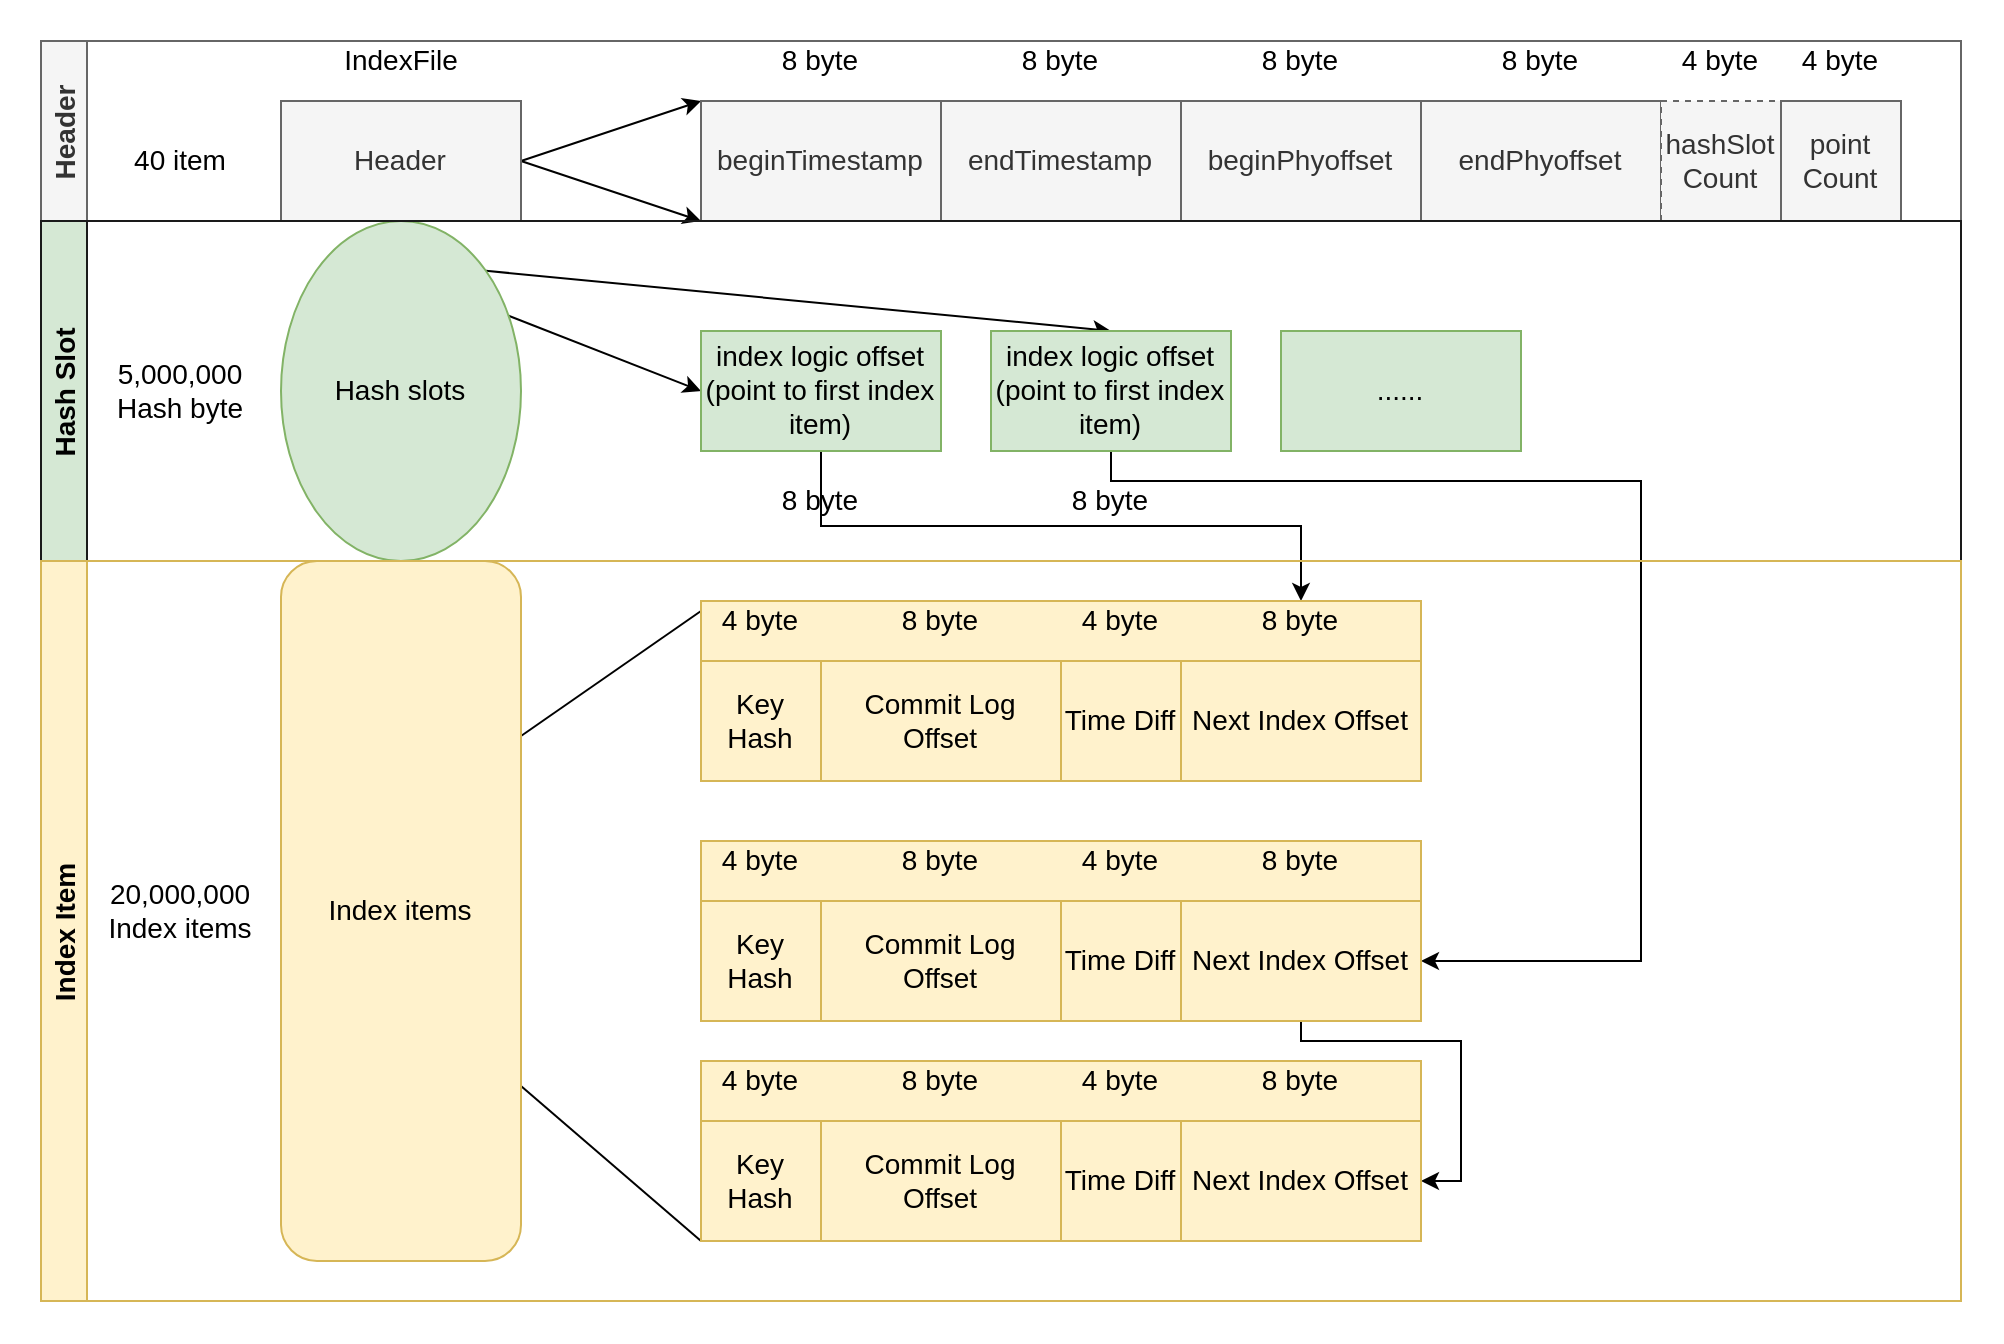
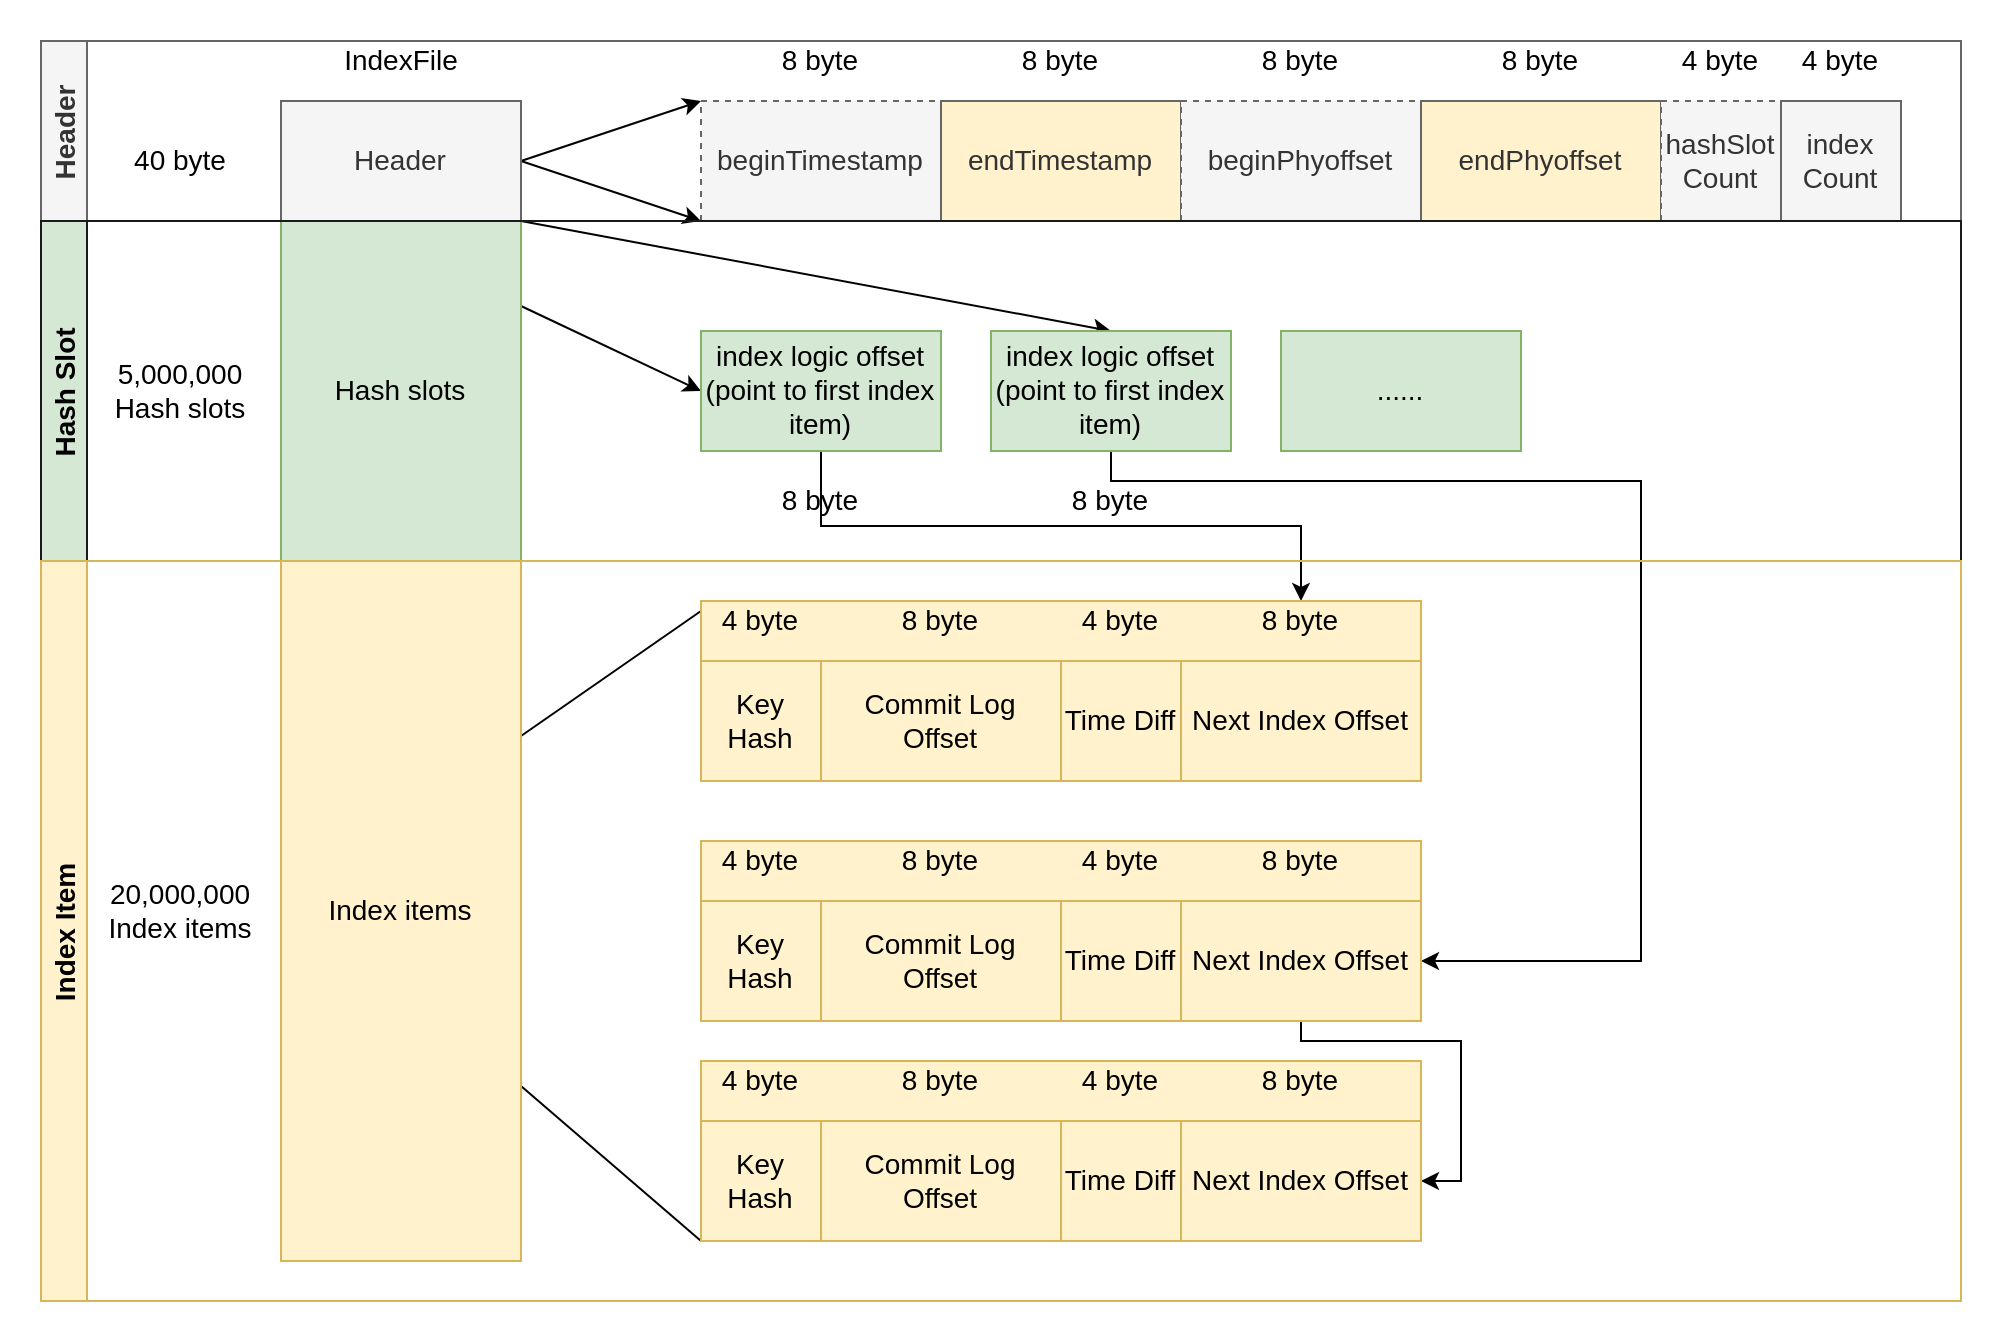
node "40 item": label "40 item" -> "40 byte"
node "beginTimestamp": style solid -> dashed
node "endTimestamp": fillcolor #f5f5f5 -> #fff2cc
node "beginPhyoffset": style solid -> dashed
node "endPhyoffset": fillcolor #f5f5f5 -> #fff2cc
node "point Count": label "point Count" -> "index Count"
node "5,000,000 Hash byte": label "5,000,000 Hash byte" -> "5,000,000 Hash slots"
node "Hash slots": shape ellipse -> rectangle
node "Index items": shape rounded rectangle -> rectangle
